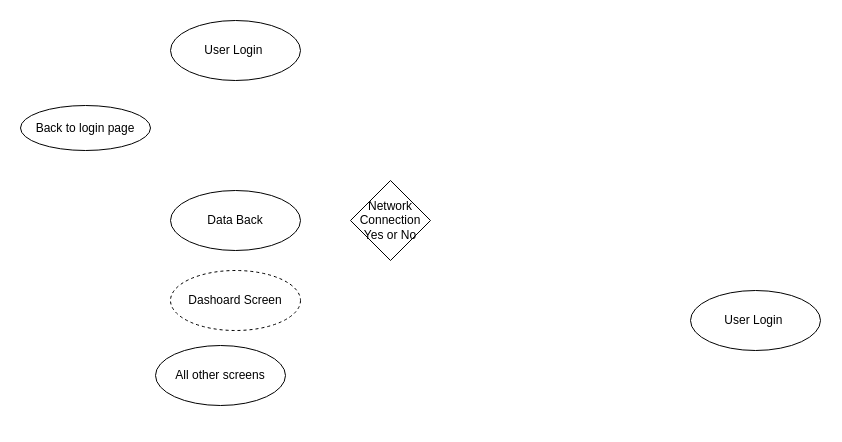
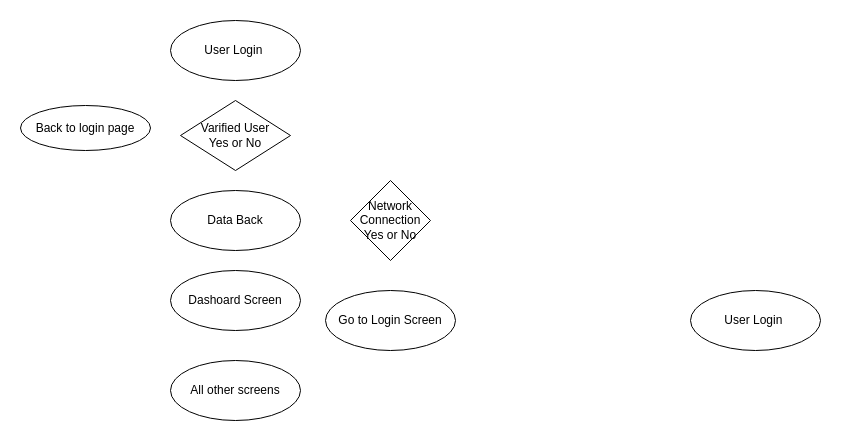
node "Varified User Yes or No": added
node "Dashoard Screen": style dashed -> solid
node "Go to Login Screen": added
node "All other screens": moved (221, 376) -> (236, 391)
